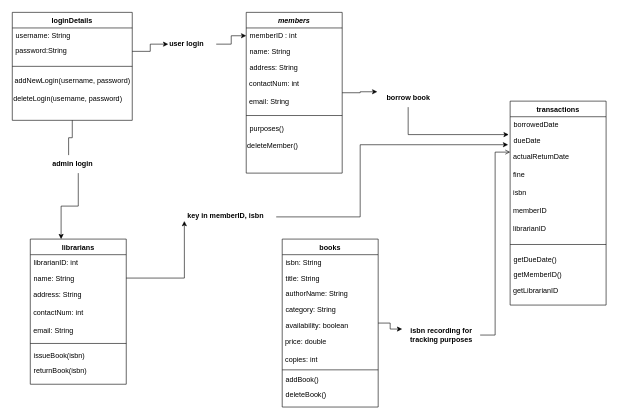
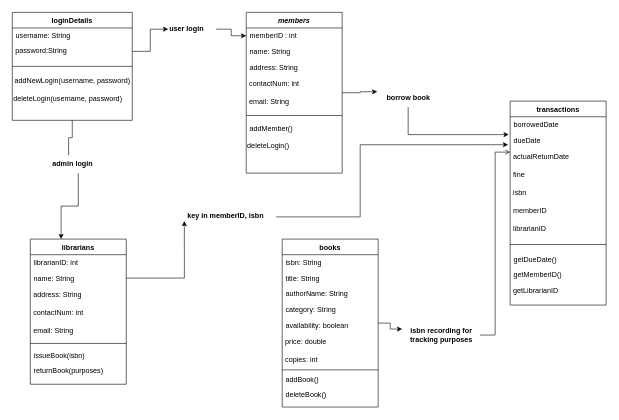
node "user login": moved (192, 44) -> (192, 29)
node "purposes()": label "purposes()" -> "addMember()"
node "deleteMember()": label "deleteMember()" -> "deleteLogin()"
node "returnBook(isbn)": label "returnBook(isbn)" -> "returnBook(purposes)"
